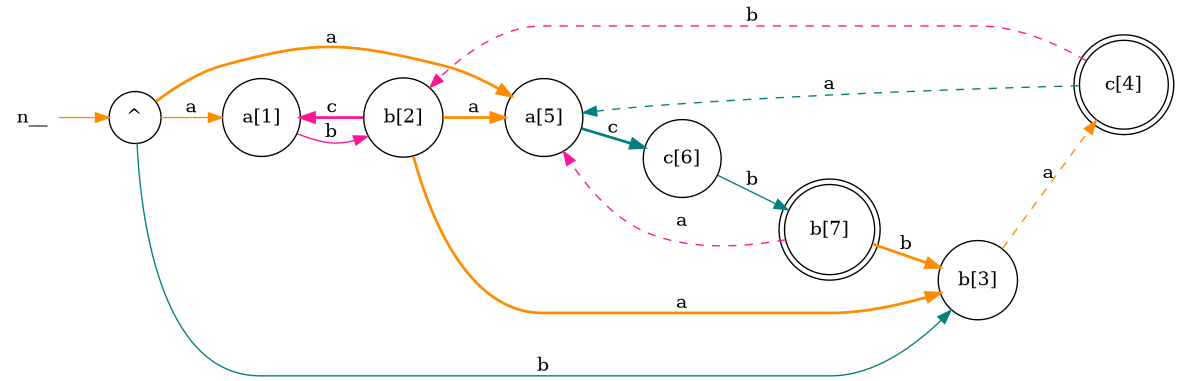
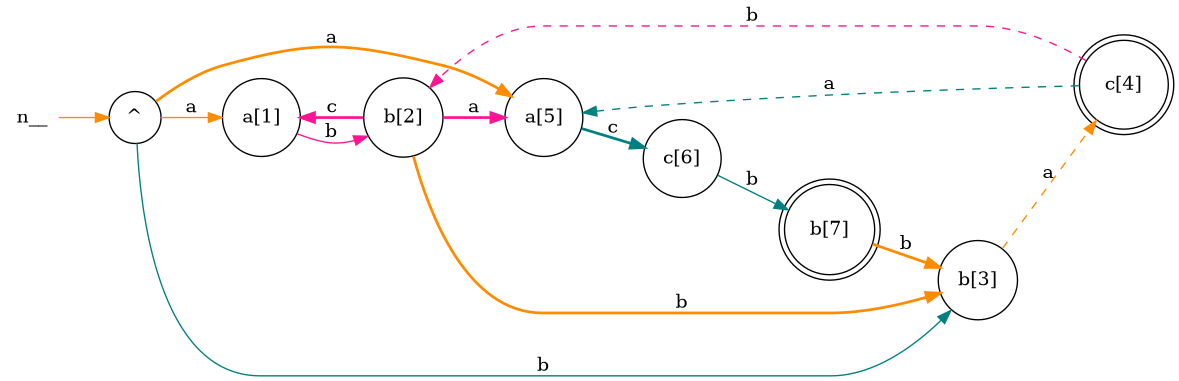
edge "b[2]" -> "a[5]": color darkorange -> deeppink
edge "b[7]" -> "a[5]": removed, label "a"
edge "b[2]" -> "b[3]": label "a" -> "b"
